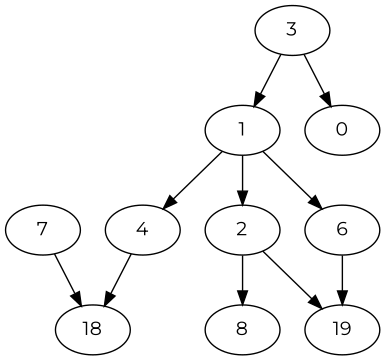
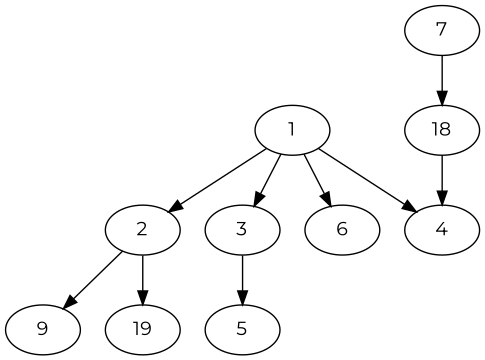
edge "3" -> "1": reversed
node "0": label "0" -> "5"
edge "6" -> "19": removed
edge "4" -> "18": reversed
node "8": label "8" -> "9"
